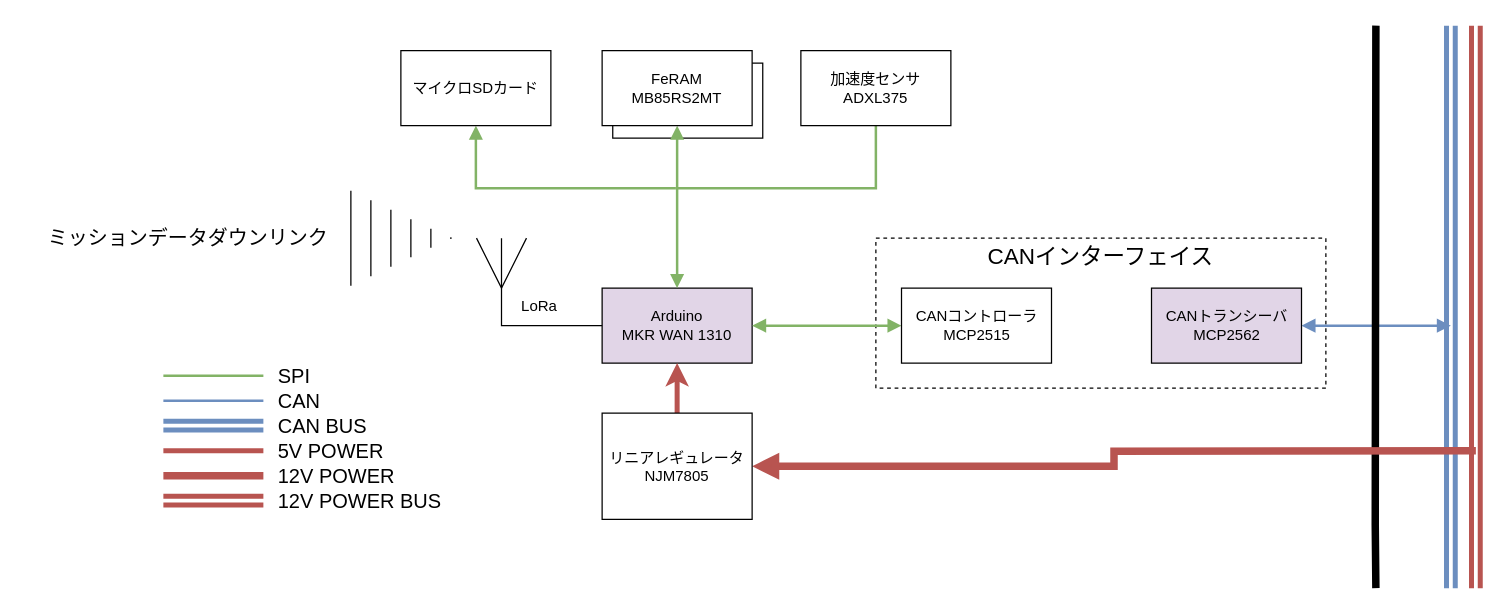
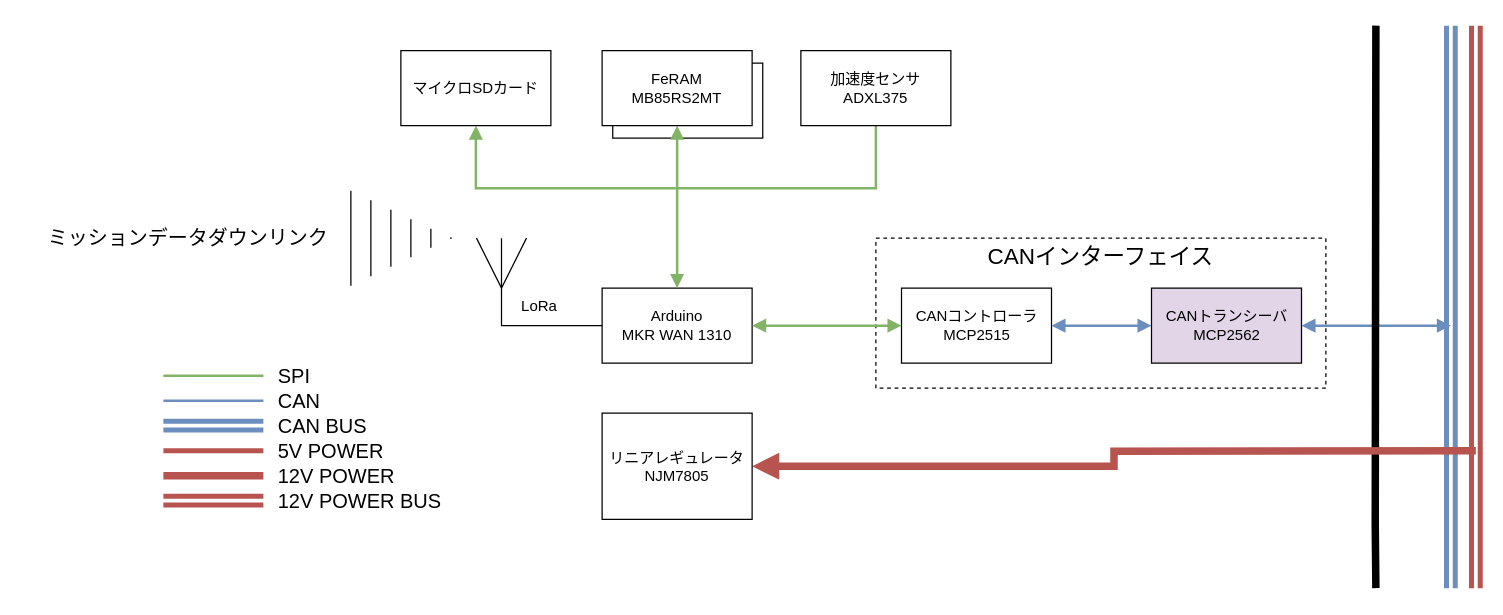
node "Arduino MKR WAN 1310": fillcolor #e1d5e7 -> #ffffff
edge "CANコントローラ MCP2515" -- "CANトランシーバ MCP2562": added
edge "リニアレギュレータ NJM7805" -> "Arduino MKR WAN 1310": removed
